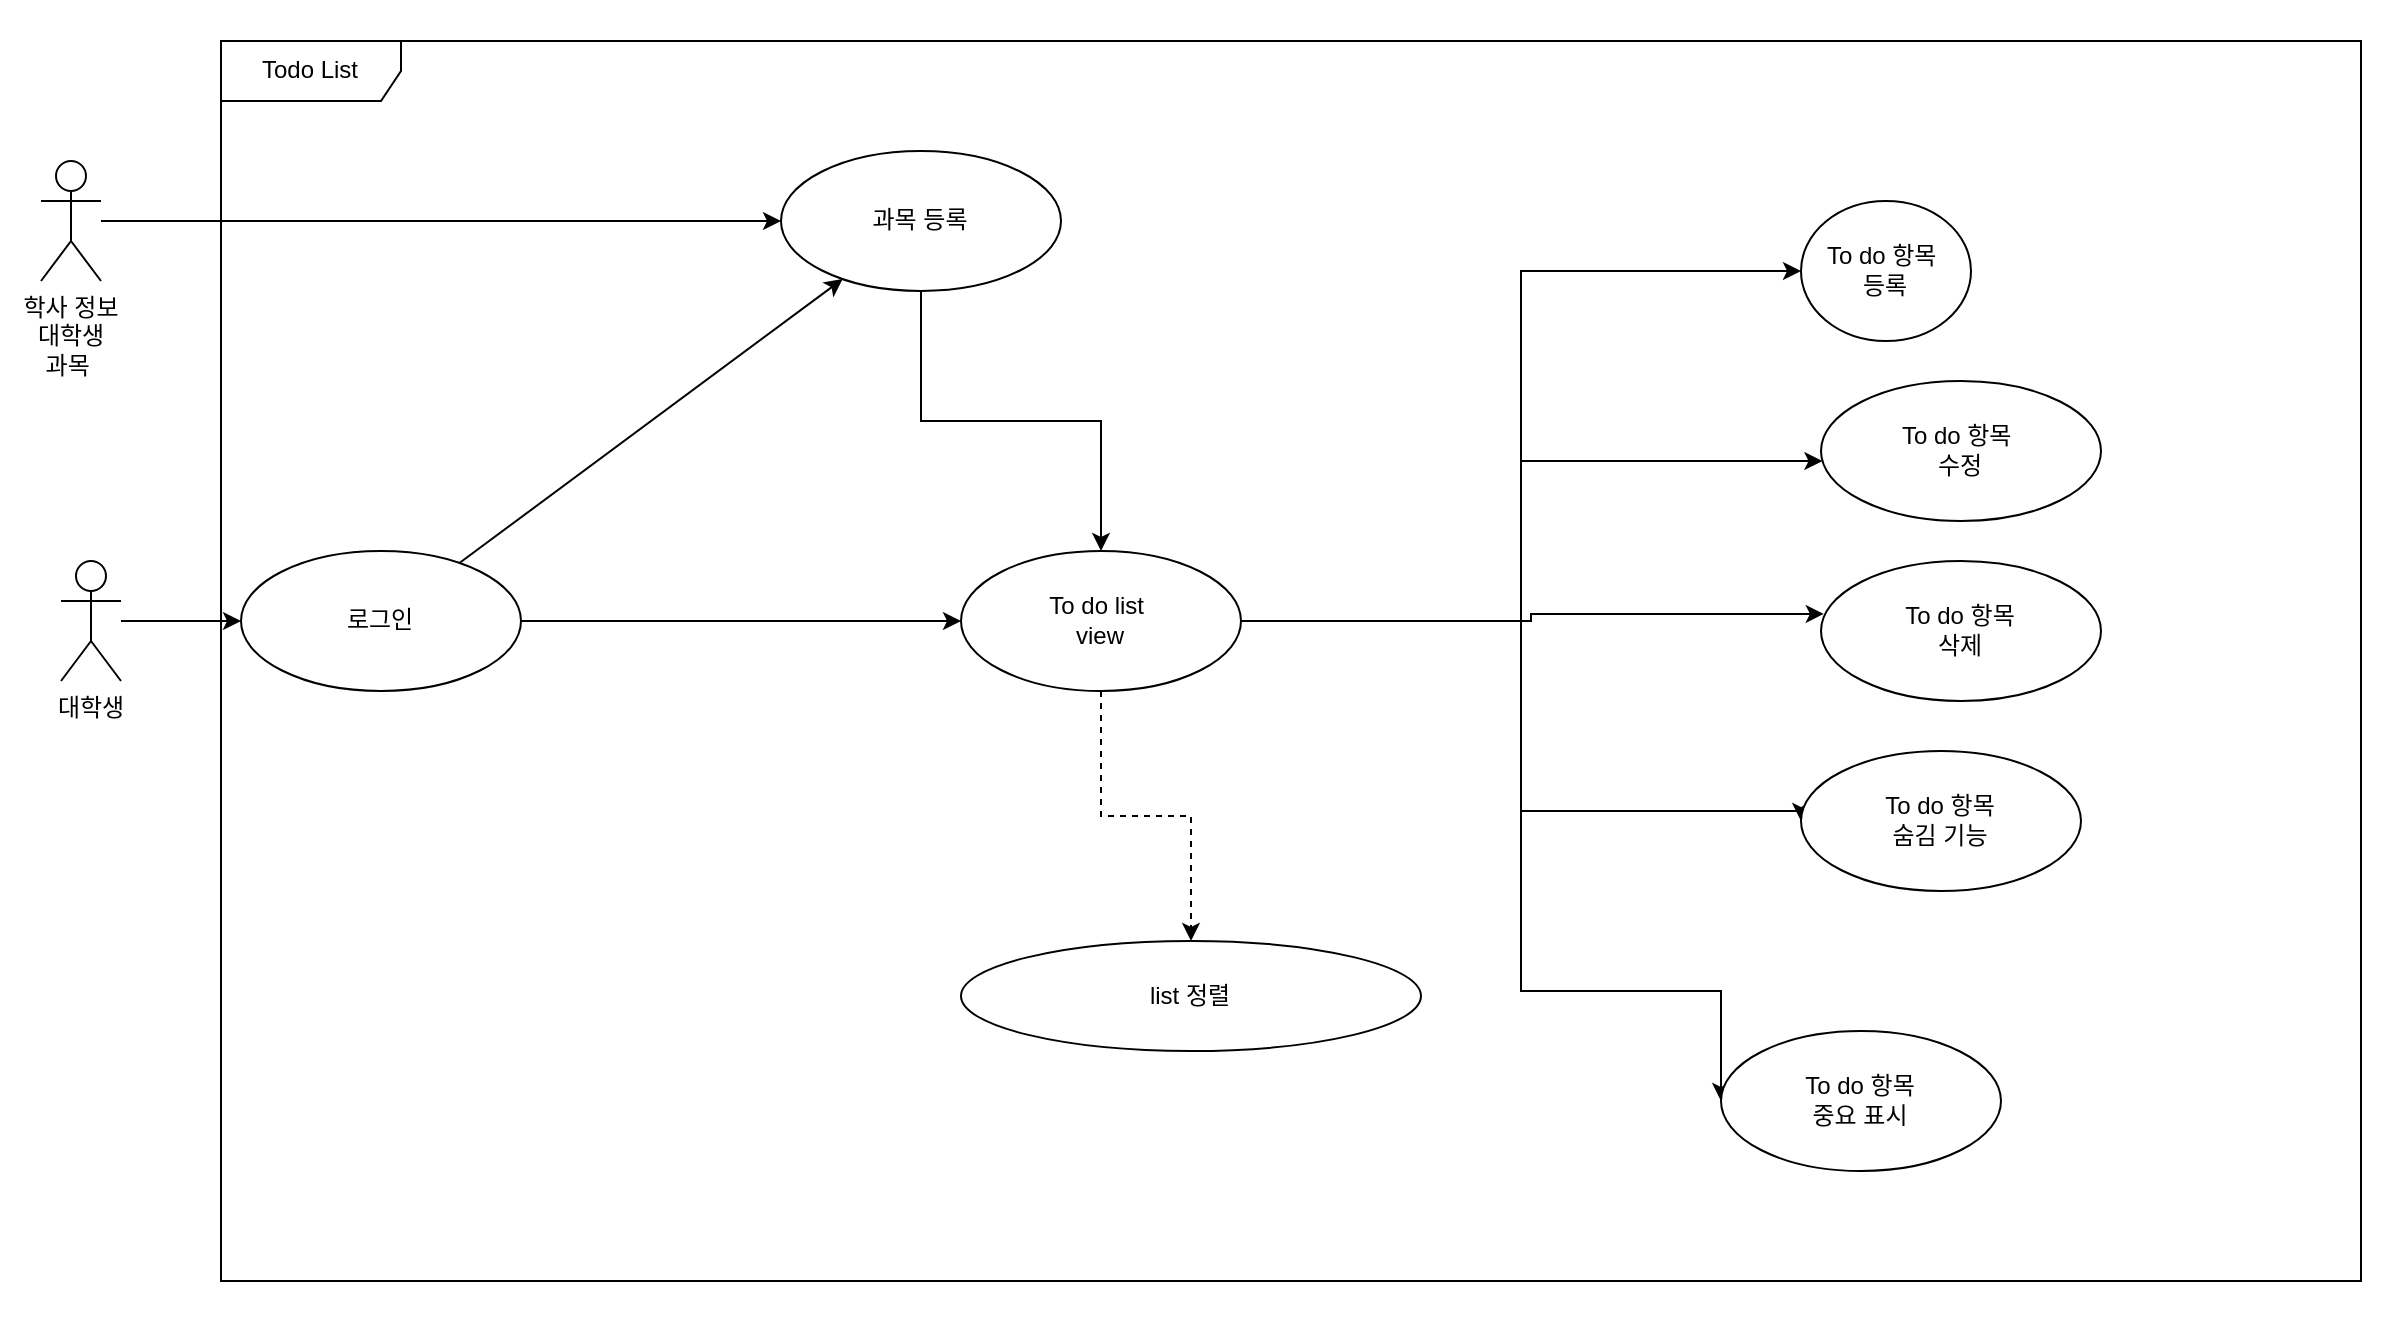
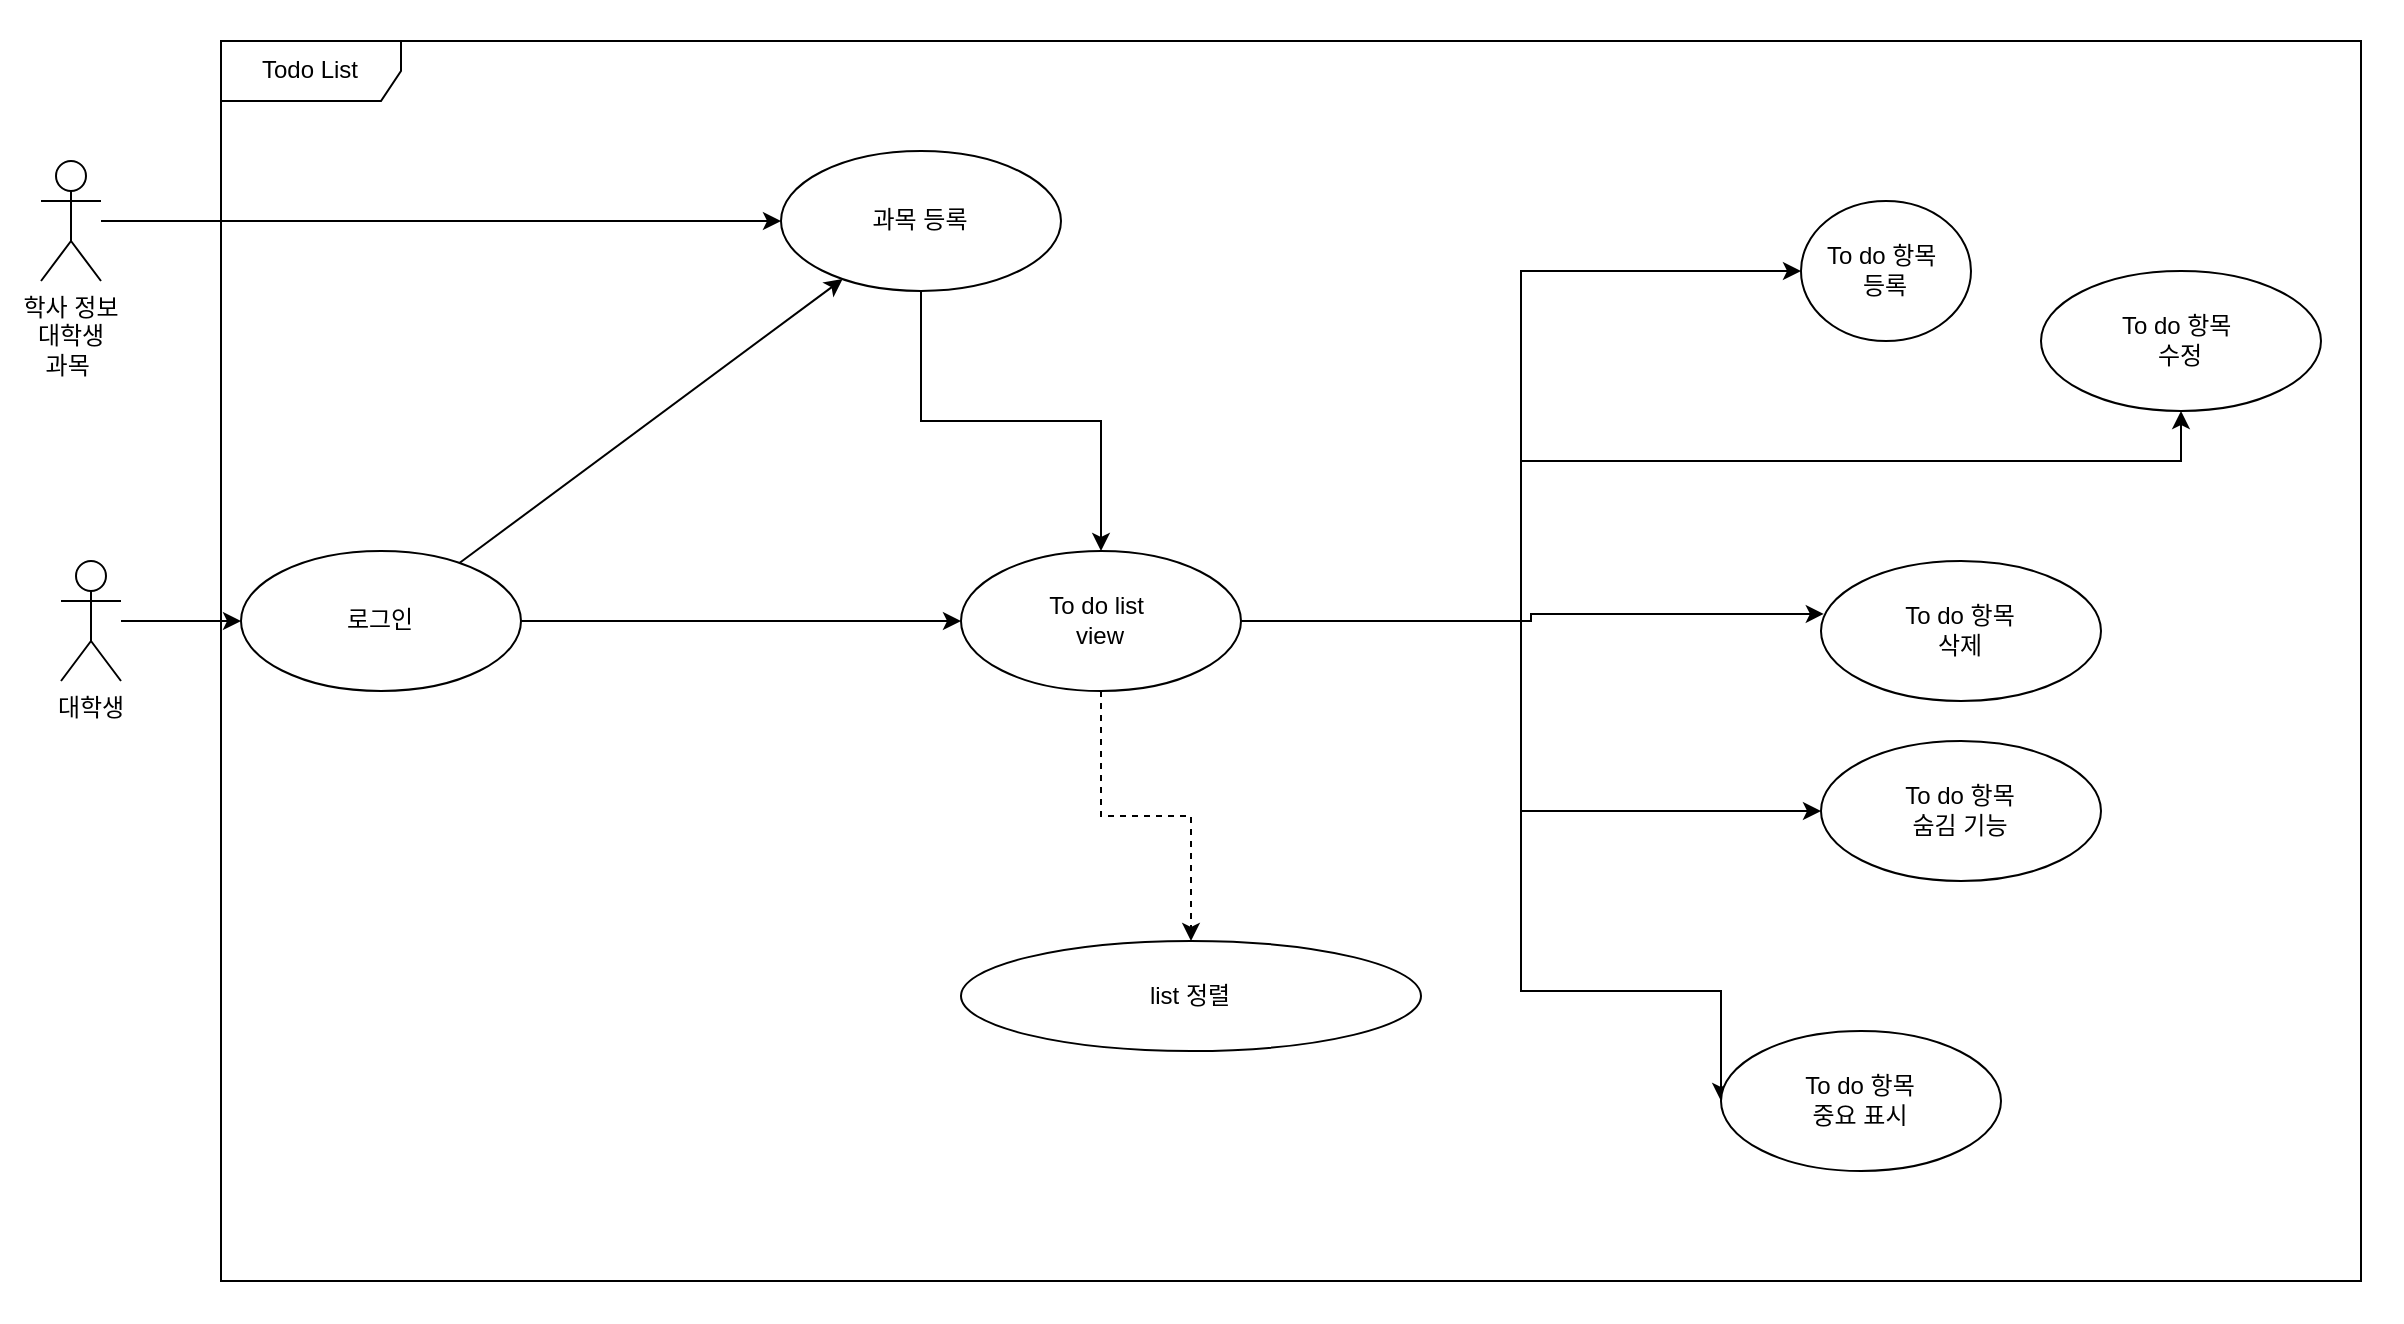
node "To do 항목 수정": moved (1961, 451) -> (2181, 341)
node "To do 항목 숨김 기능": moved (1941, 821) -> (1961, 811)
